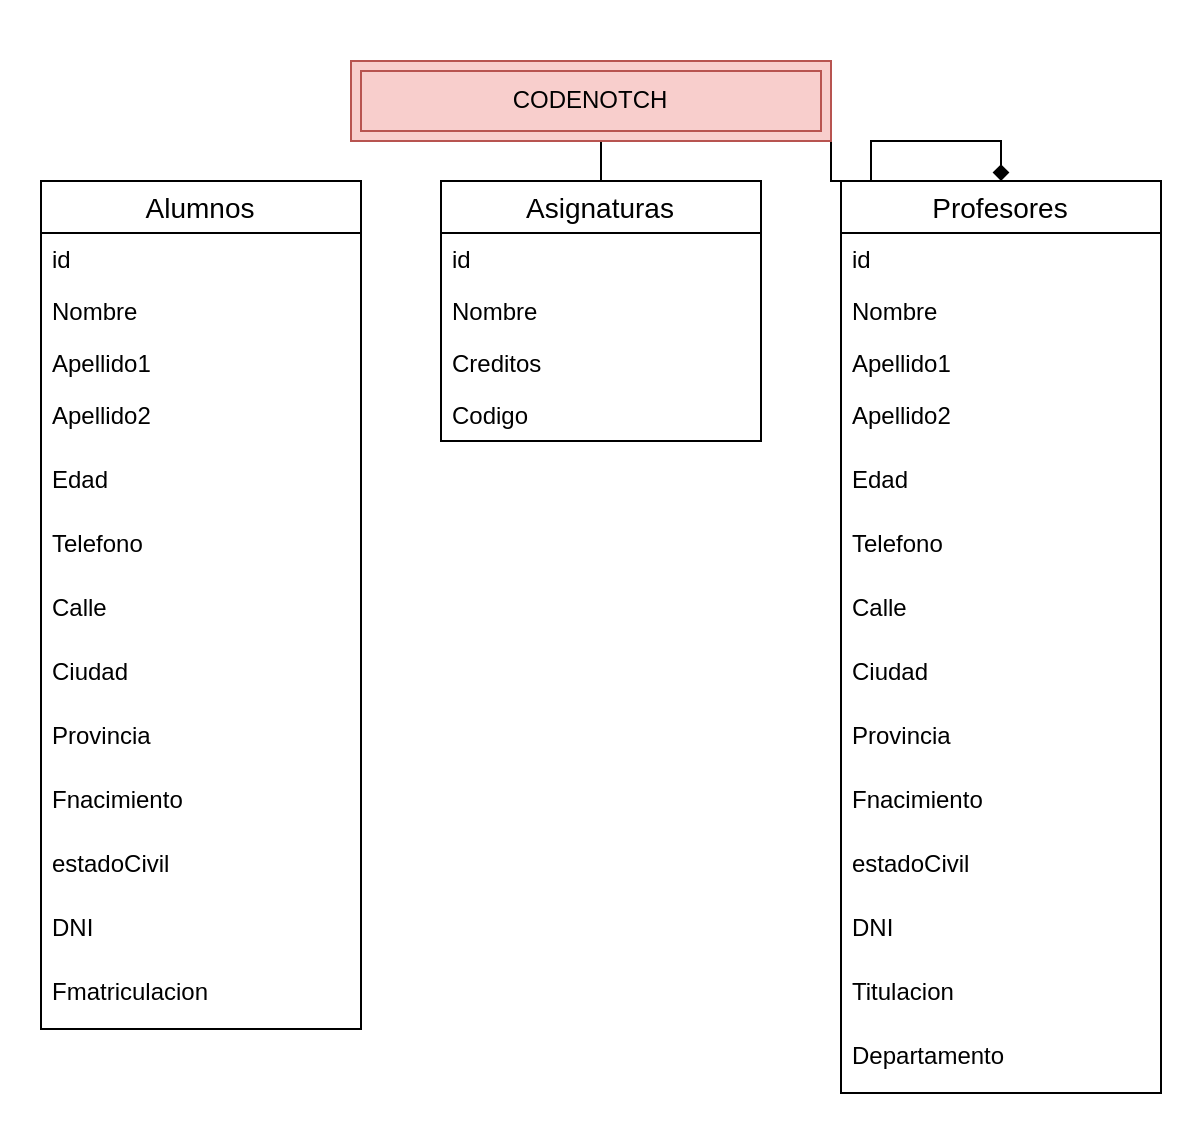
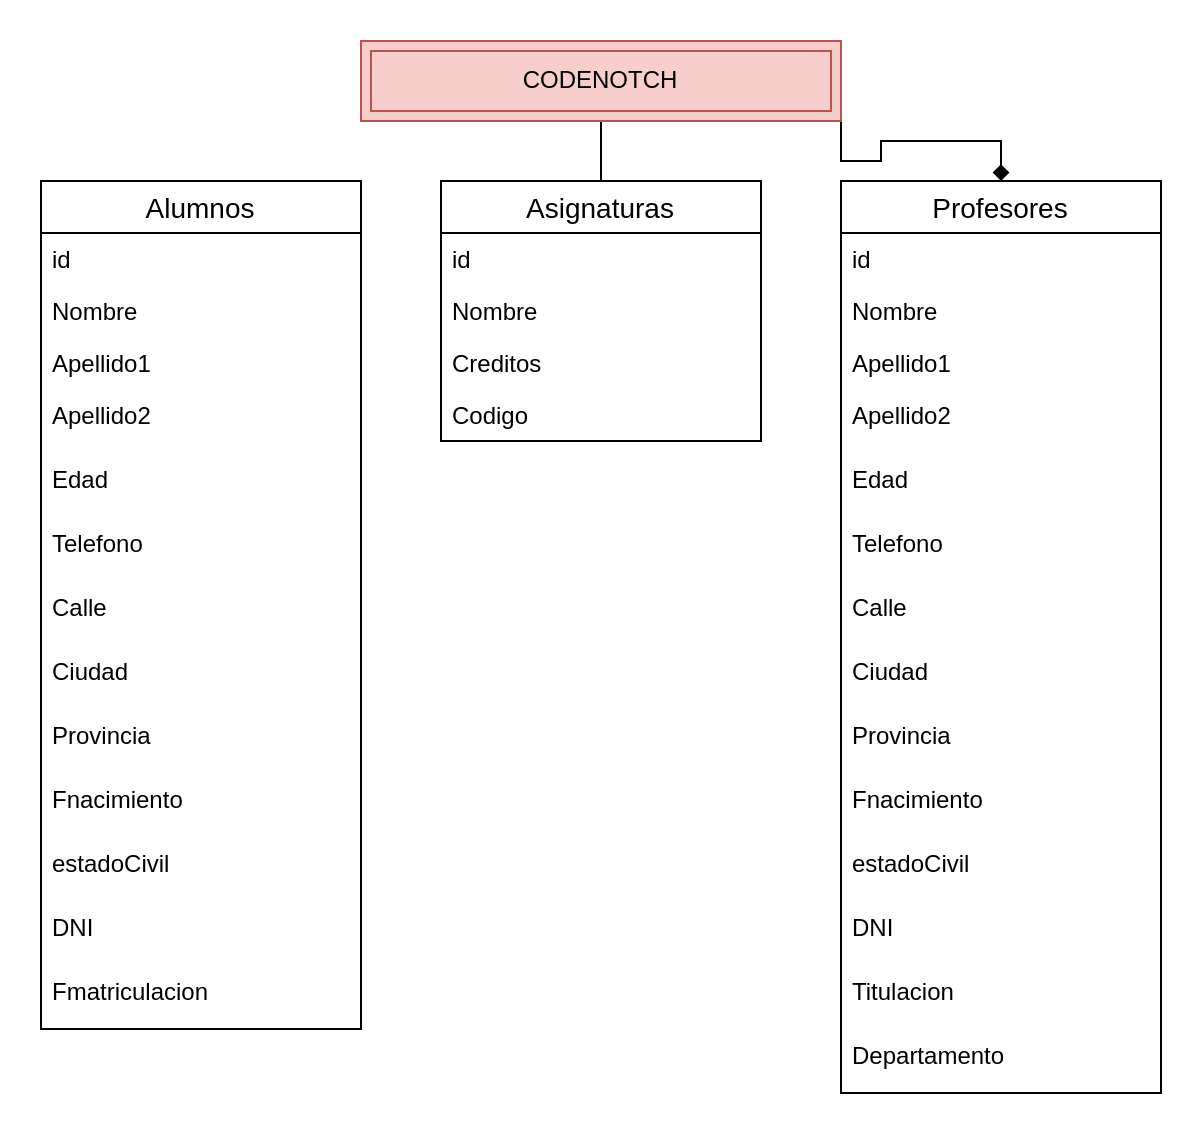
node "CODENOTCH": moved (591, 101) -> (601, 81)
